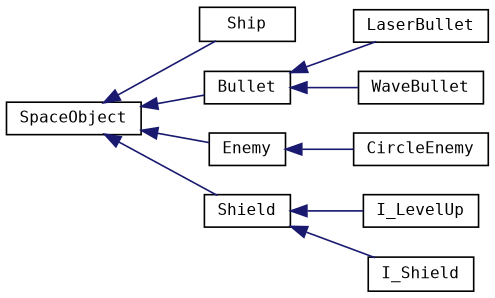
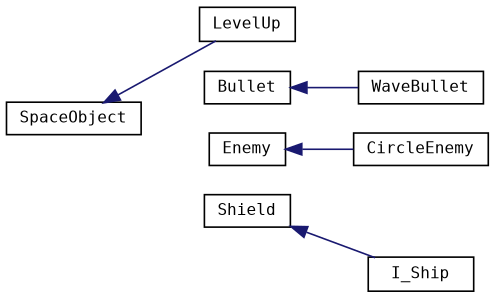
node "Ship": label "Ship" -> "LevelUp"
node "LaserBullet": removed
edge "Bullet" -> "SpaceObject": removed
edge "Enemy" -> "SpaceObject": removed
edge "Shield" -> "SpaceObject": removed
node "I_LevelUp": removed
node "I_Shield": label "I_Shield" -> "I_Ship"
